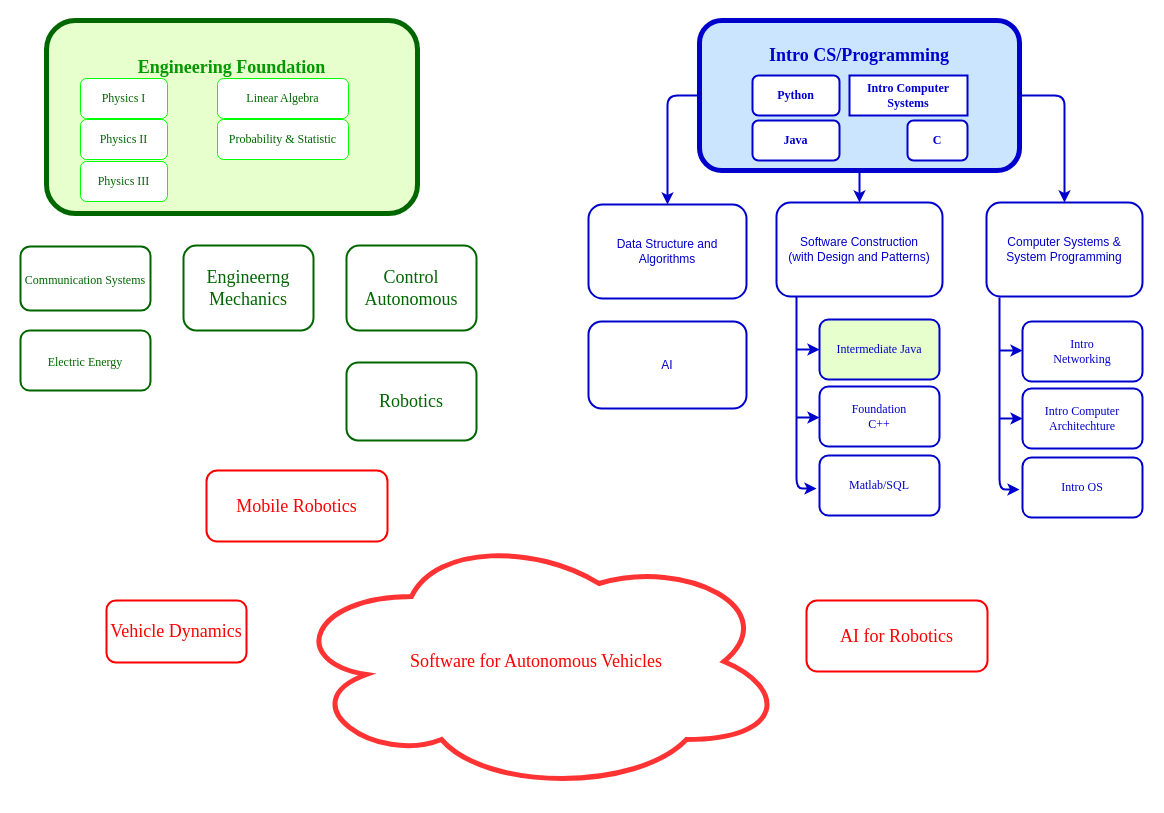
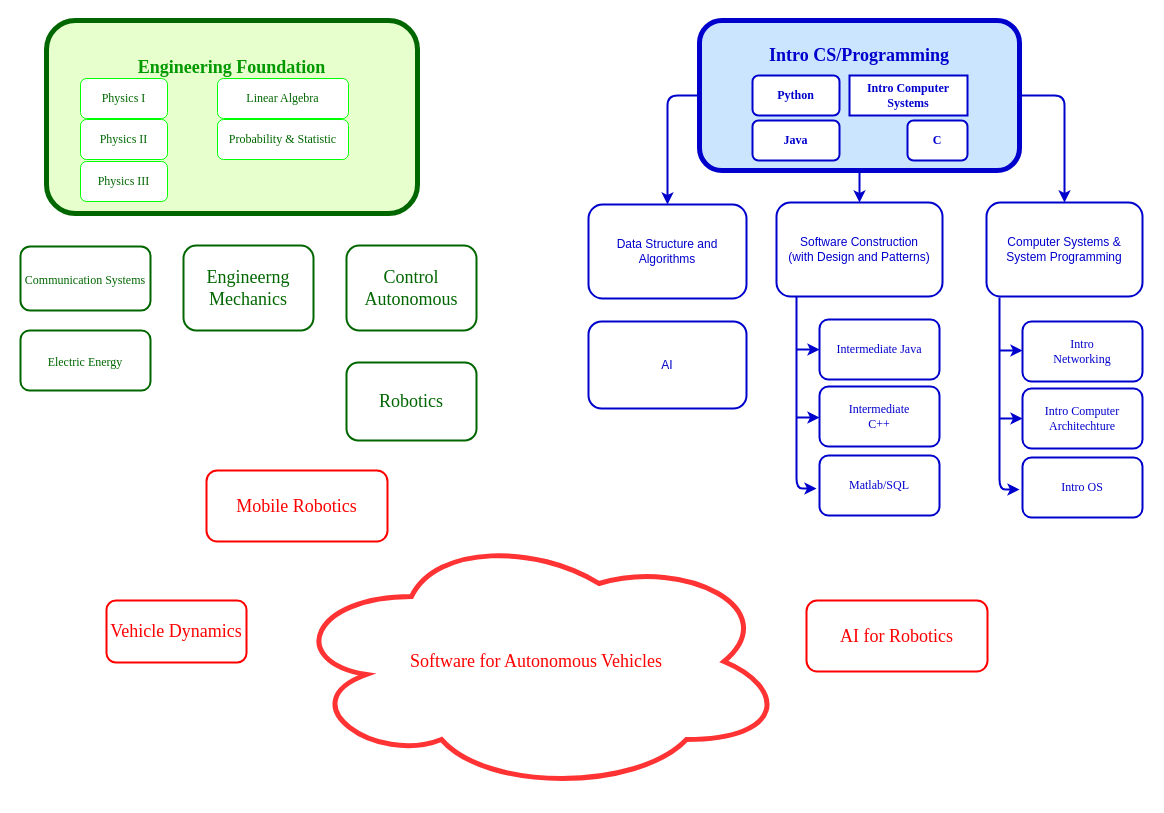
node "Intermediate Java": fillcolor #e6ffcc -> #ffffff
node "Foundation C++": label "Foundation C++" -> "Intermediate C++"
